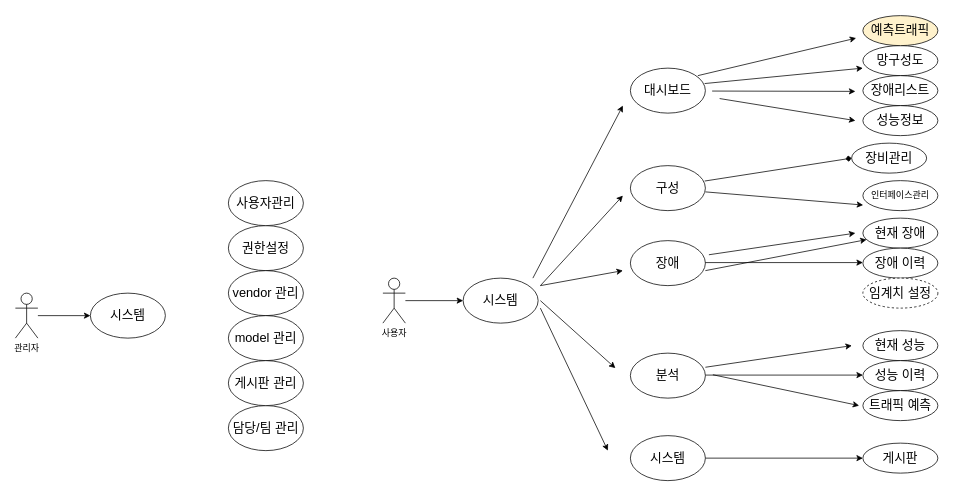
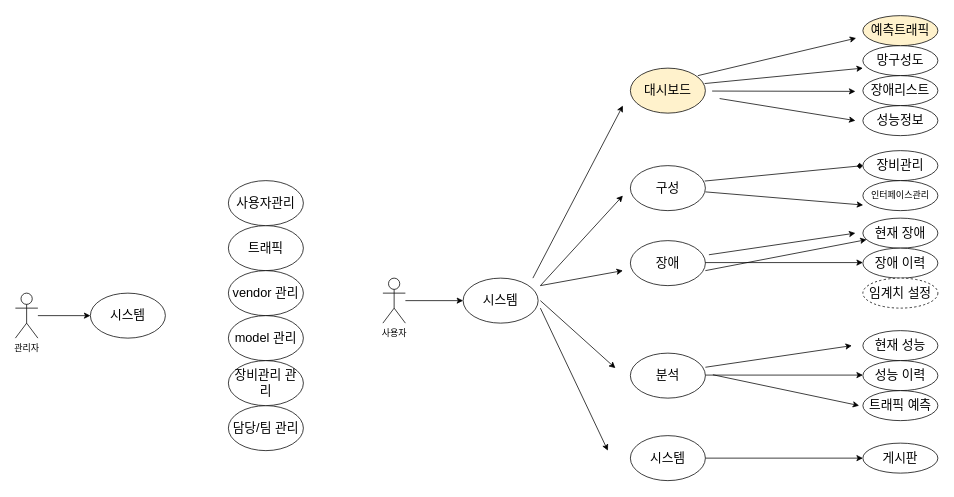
node "대시보드": fillcolor #ffffff -> #fff2cc
node "장비관리": moved (889, 158) -> (900, 165)
node "권한설정": label "권한설정" -> "트래픽"
node "게시판 관리": label "게시판 관리" -> "장비관리 관리"
